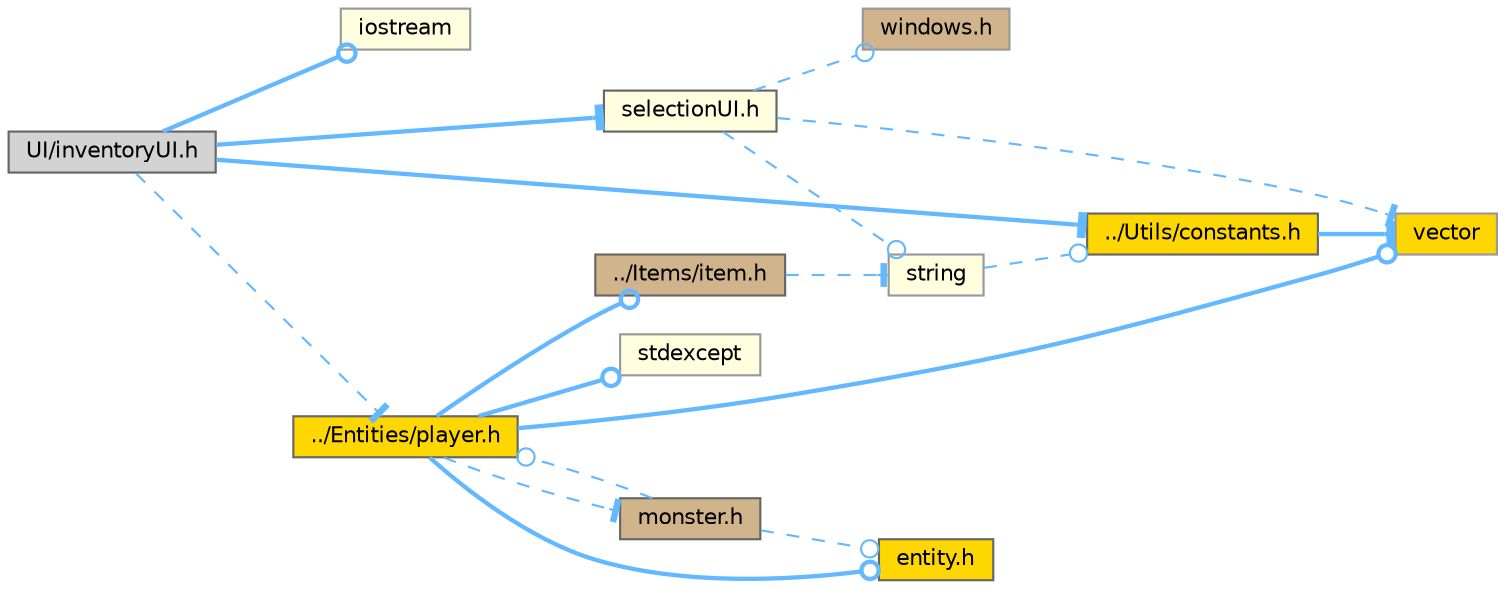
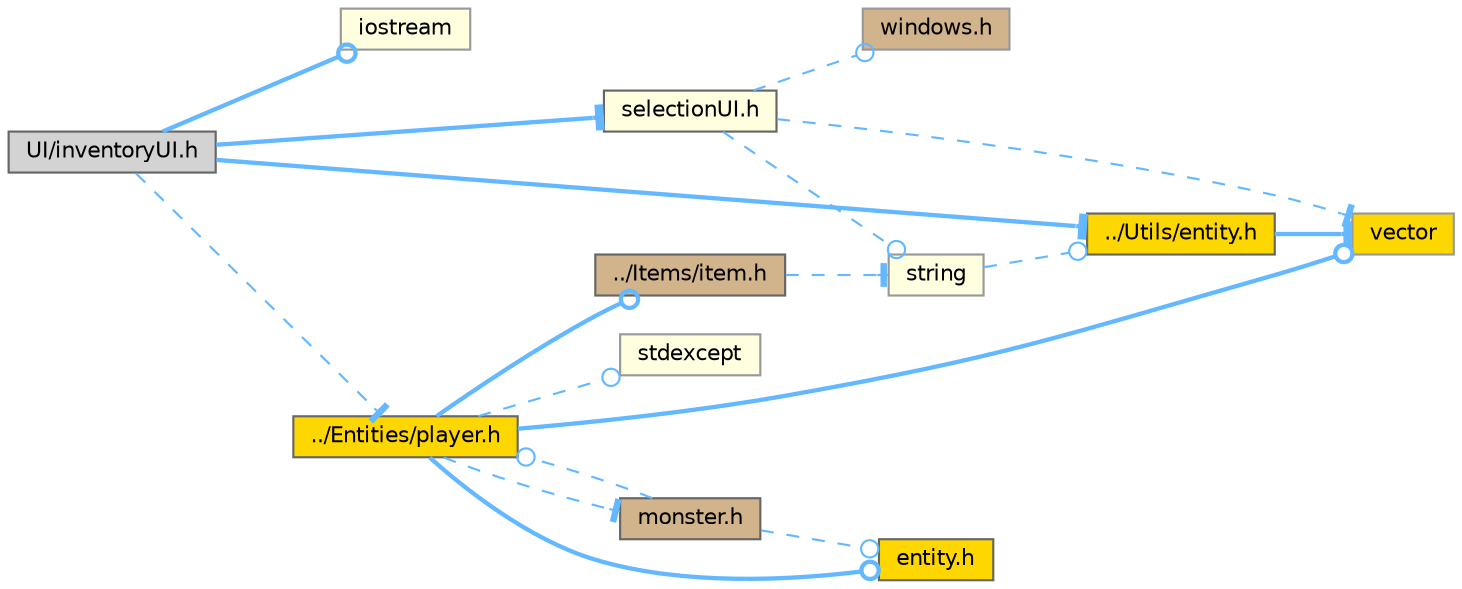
node "../Utils/constants.h": label "../Utils/constants.h" -> "../Utils/entity.h"
edge "../Entities/player.h" -> "stdexcept": style bold -> dashed
